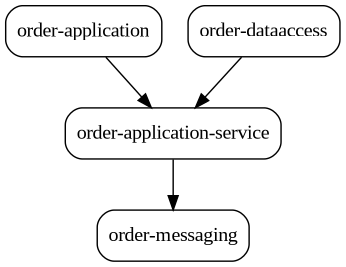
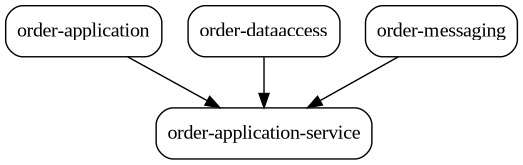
edge "order-application-service" -> "order-messaging": reversed
